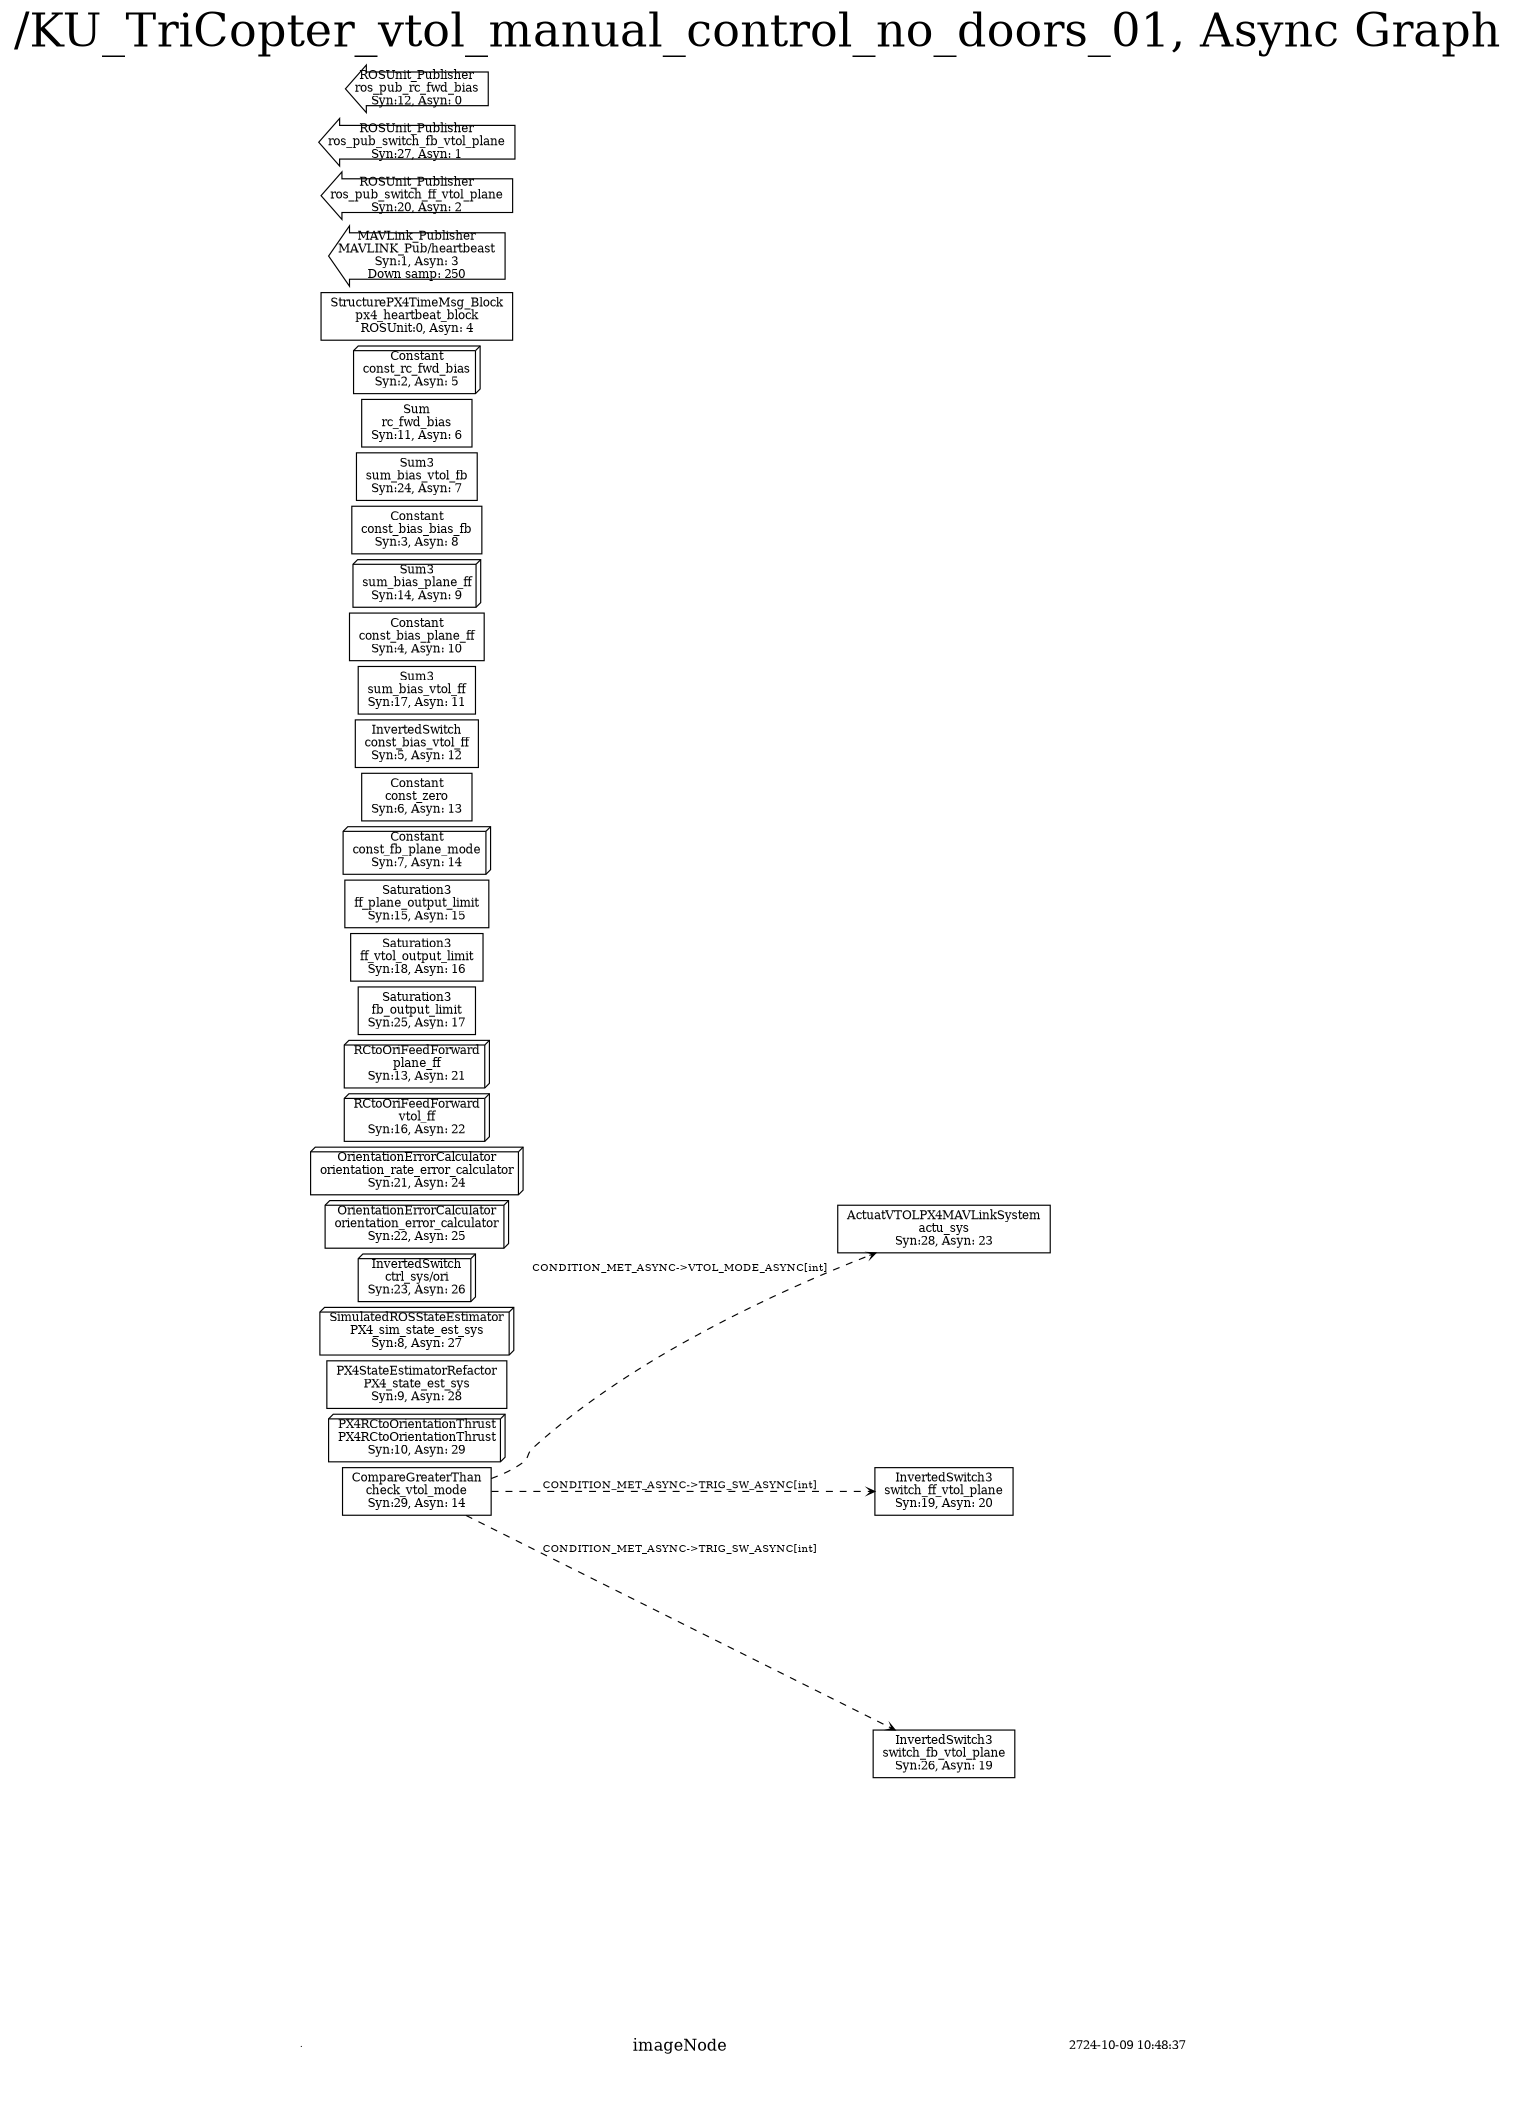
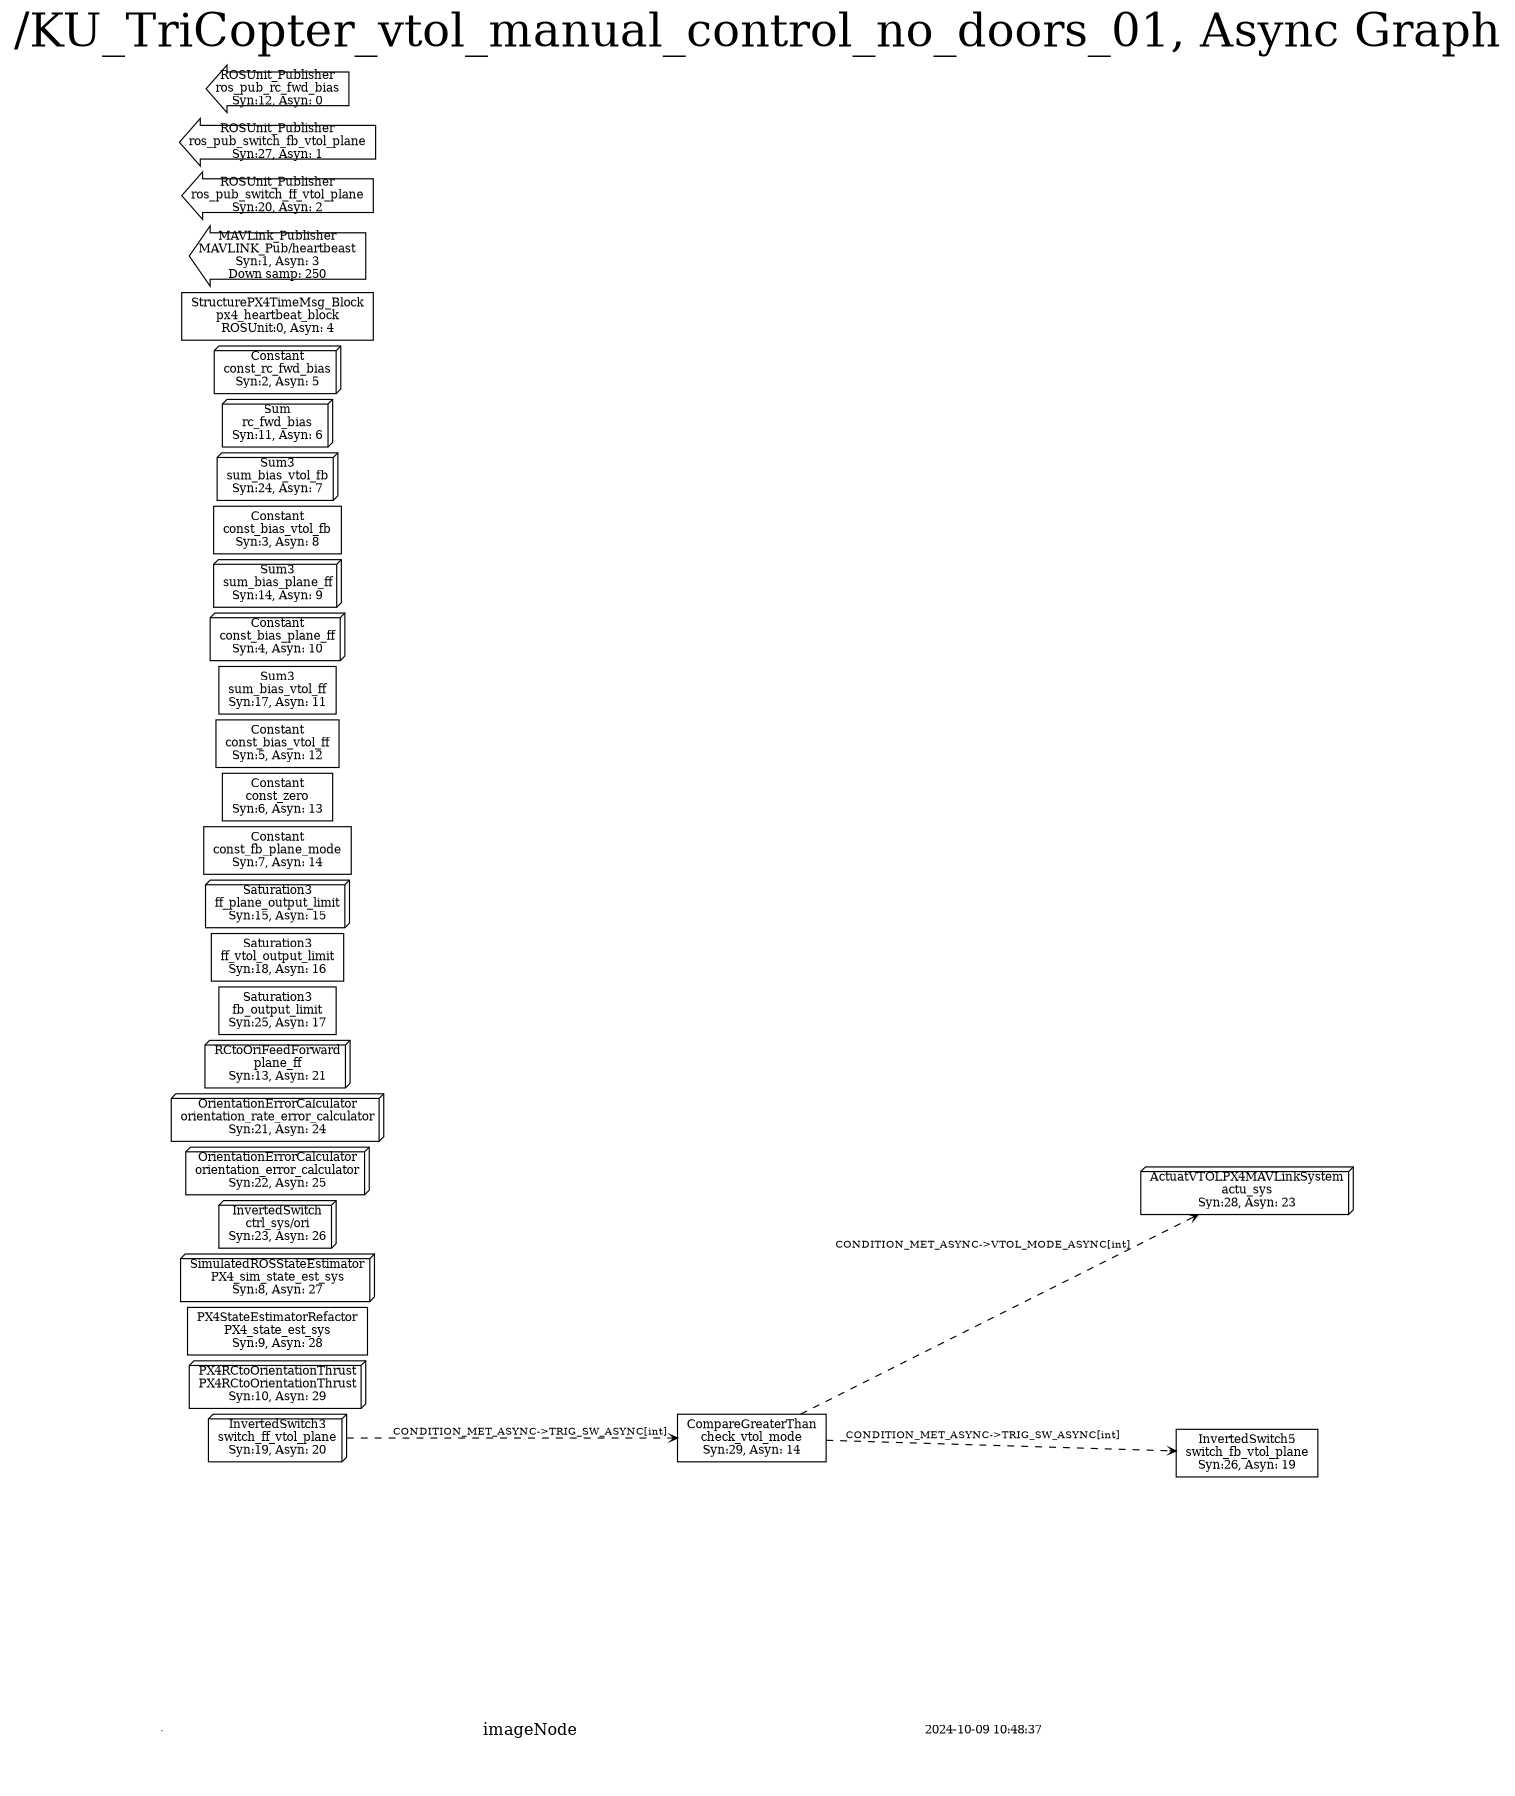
node "Sum rc_fwd_bias Syn:11, Asyn: 6": shape box -> box3d
node "Sum3 sum_bias_vtol_fb Syn:24, Asyn: 7": shape box -> box3d
node "Constant const_bias_bias_fb Syn:3, Asyn: 8": label "Constant const_bias_bias_fb Syn:3, Asyn: 8" -> "Constant const_bias_vtol_fb Syn:3, Asyn: 8"
node "Constant const_bias_plane_ff Syn:4, Asyn: 10": shape box -> box3d
node "InvertedSwitch const_bias_vtol_ff Syn:5, Asyn: 12": label "InvertedSwitch const_bias_vtol_ff Syn:5, Asyn: 12" -> "Constant const_bias_vtol_ff Syn:5, Asyn: 12"
node "Constant const_fb_plane_mode Syn:7, Asyn: 14": shape box3d -> box
node "Saturation3 ff_plane_output_limit Syn:15, Asyn: 15": shape box -> box3d
node "RCtoOriFeedForward vtol_ff Syn:16, Asyn: 22": removed
node "ActuatVTOLPX4MAVLinkSystem actu_sys Syn:28, Asyn: 23": shape box -> box3d
edge "CompareGreaterThan check_vtol_mode Syn:29, Asyn: 14" -> "InvertedSwitch3 switch_ff_vtol_plane Syn:19, Asyn: 20": reversed
node "InvertedSwitch3 switch_ff_vtol_plane Syn:19, Asyn: 20": shape box -> box3d
node "InvertedSwitch3 switch_fb_vtol_plane Syn:26, Asyn: 19": label "InvertedSwitch3 switch_fb_vtol_plane Syn:26, Asyn: 19" -> "InvertedSwitch5 switch_fb_vtol_plane Syn:26, Asyn: 19"
node "2724-10-09 10:48:37": label "2724-10-09 10:48:37" -> "2024-10-09 10:48:37"
